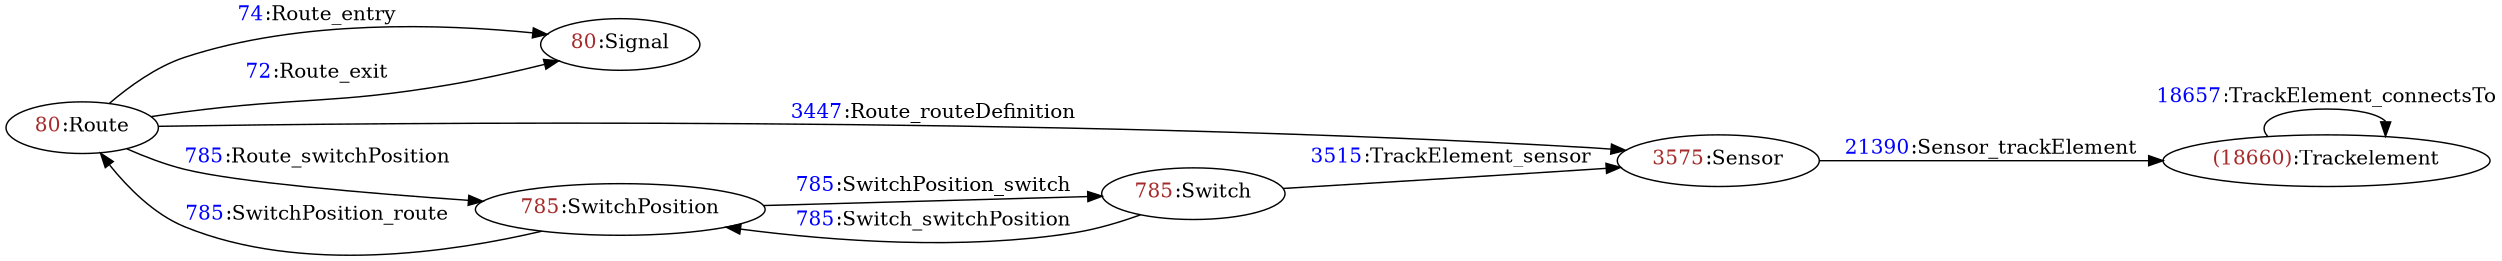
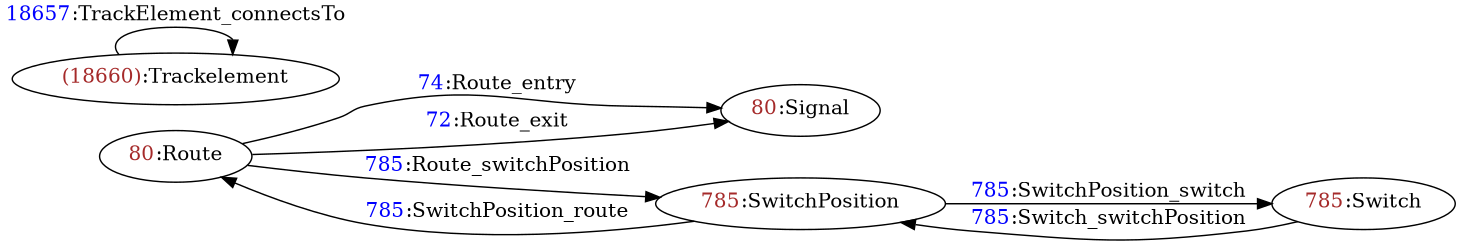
node "3575": removed
